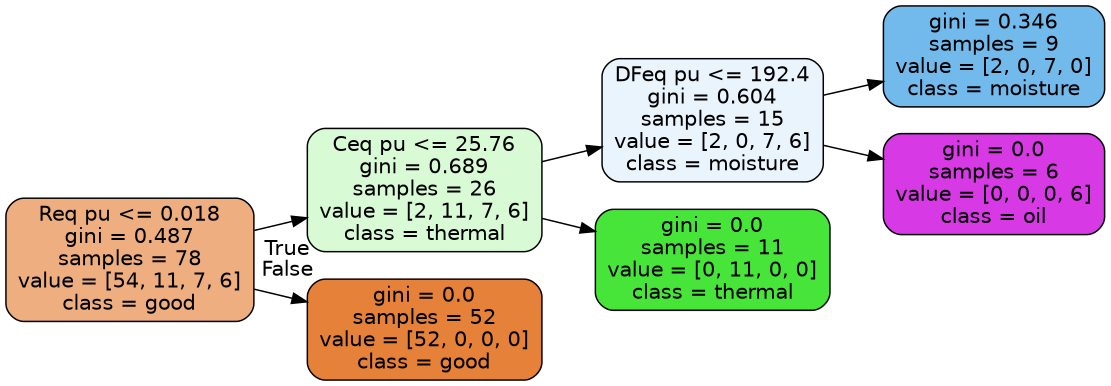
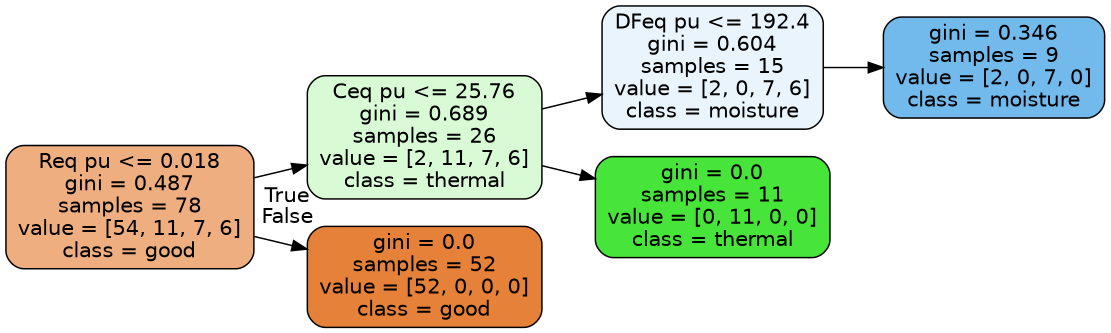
node "gini = 0.0 samples = 6 value = [0, 0, 0, 6] class = oil": removed
